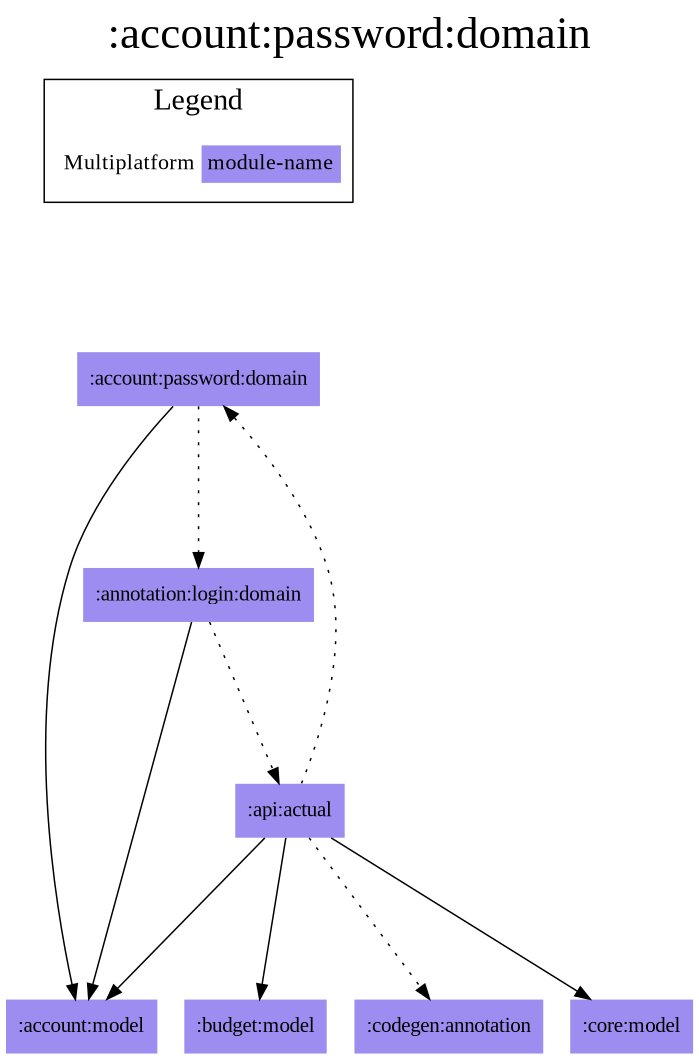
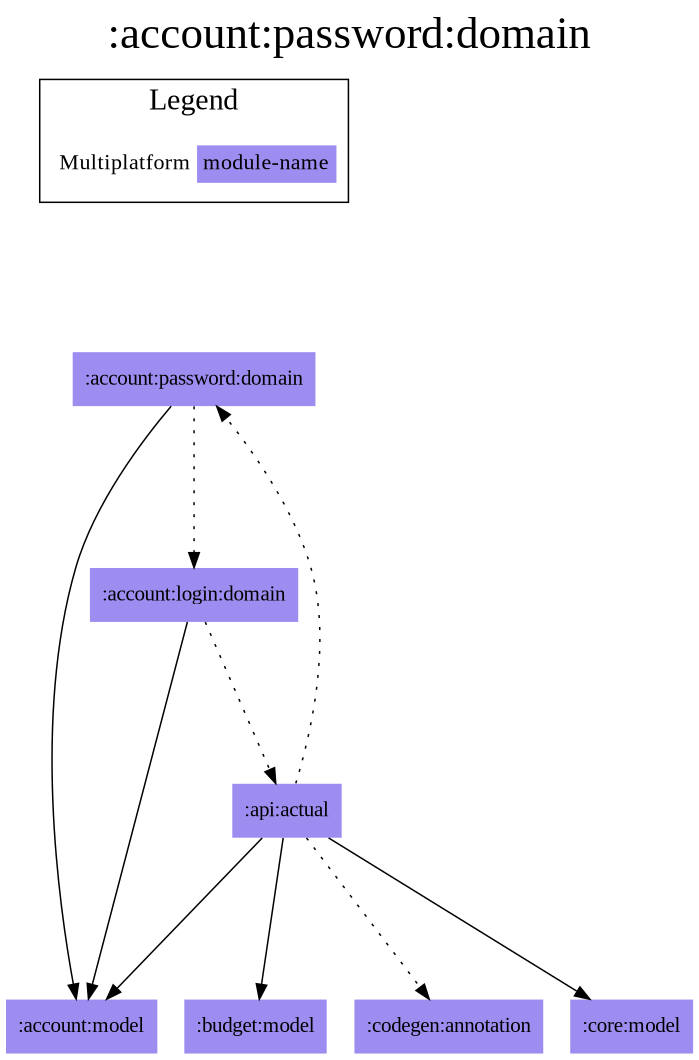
node ":annotation:login:domain": label ":annotation:login:domain" -> ":account:login:domain"
